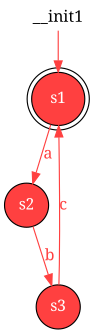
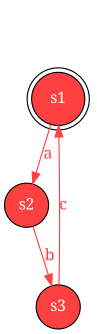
node "__init1": removed
